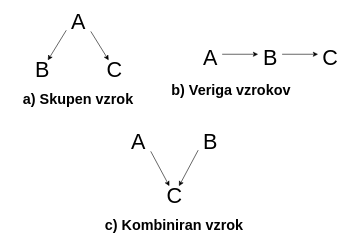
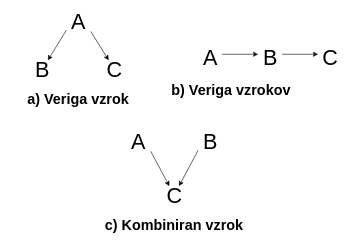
node "a) Skupen vzrok": label "a) Skupen vzrok" -> "a) Veriga vzrok"
